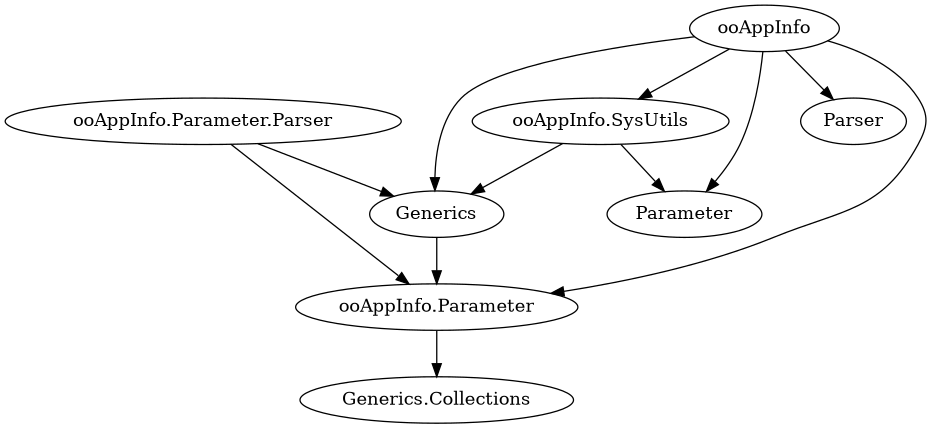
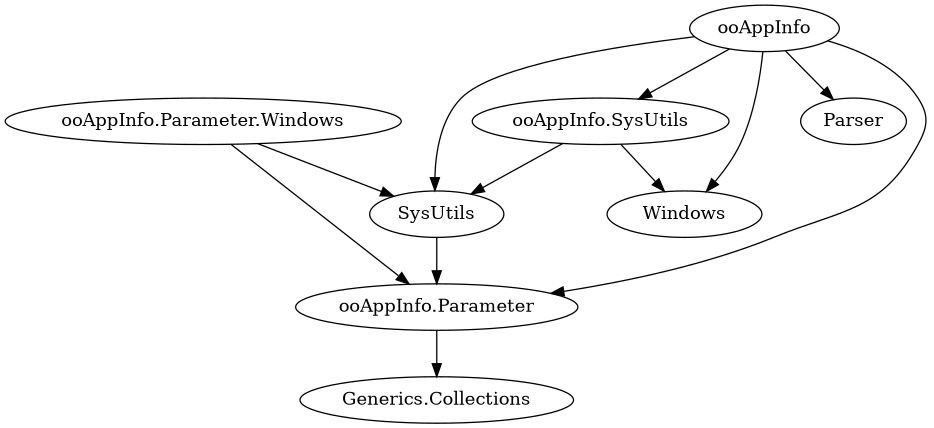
node "ooAppInfo.Parameter.Parser": label "ooAppInfo.Parameter.Parser" -> "ooAppInfo.Parameter.Windows"
node "Generics": label "Generics" -> "SysUtils"
node "Parameter": label "Parameter" -> "Windows"
